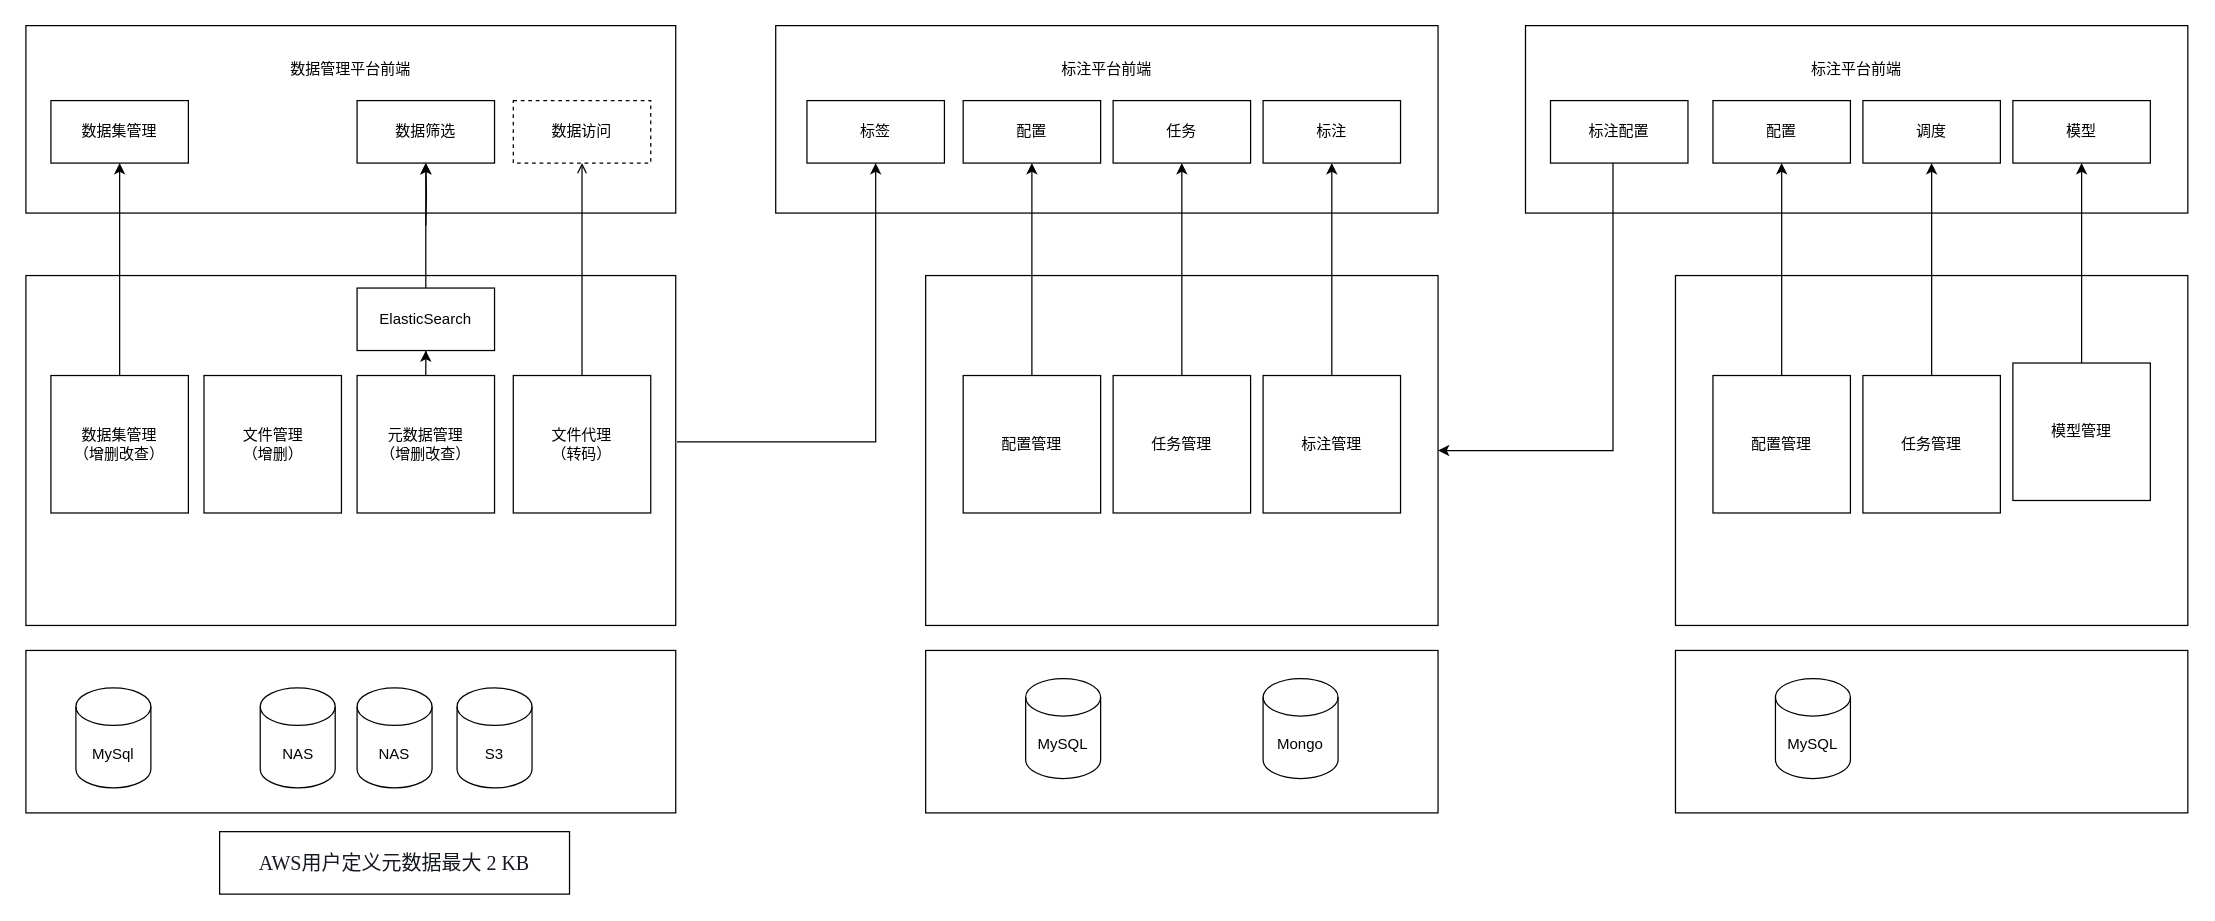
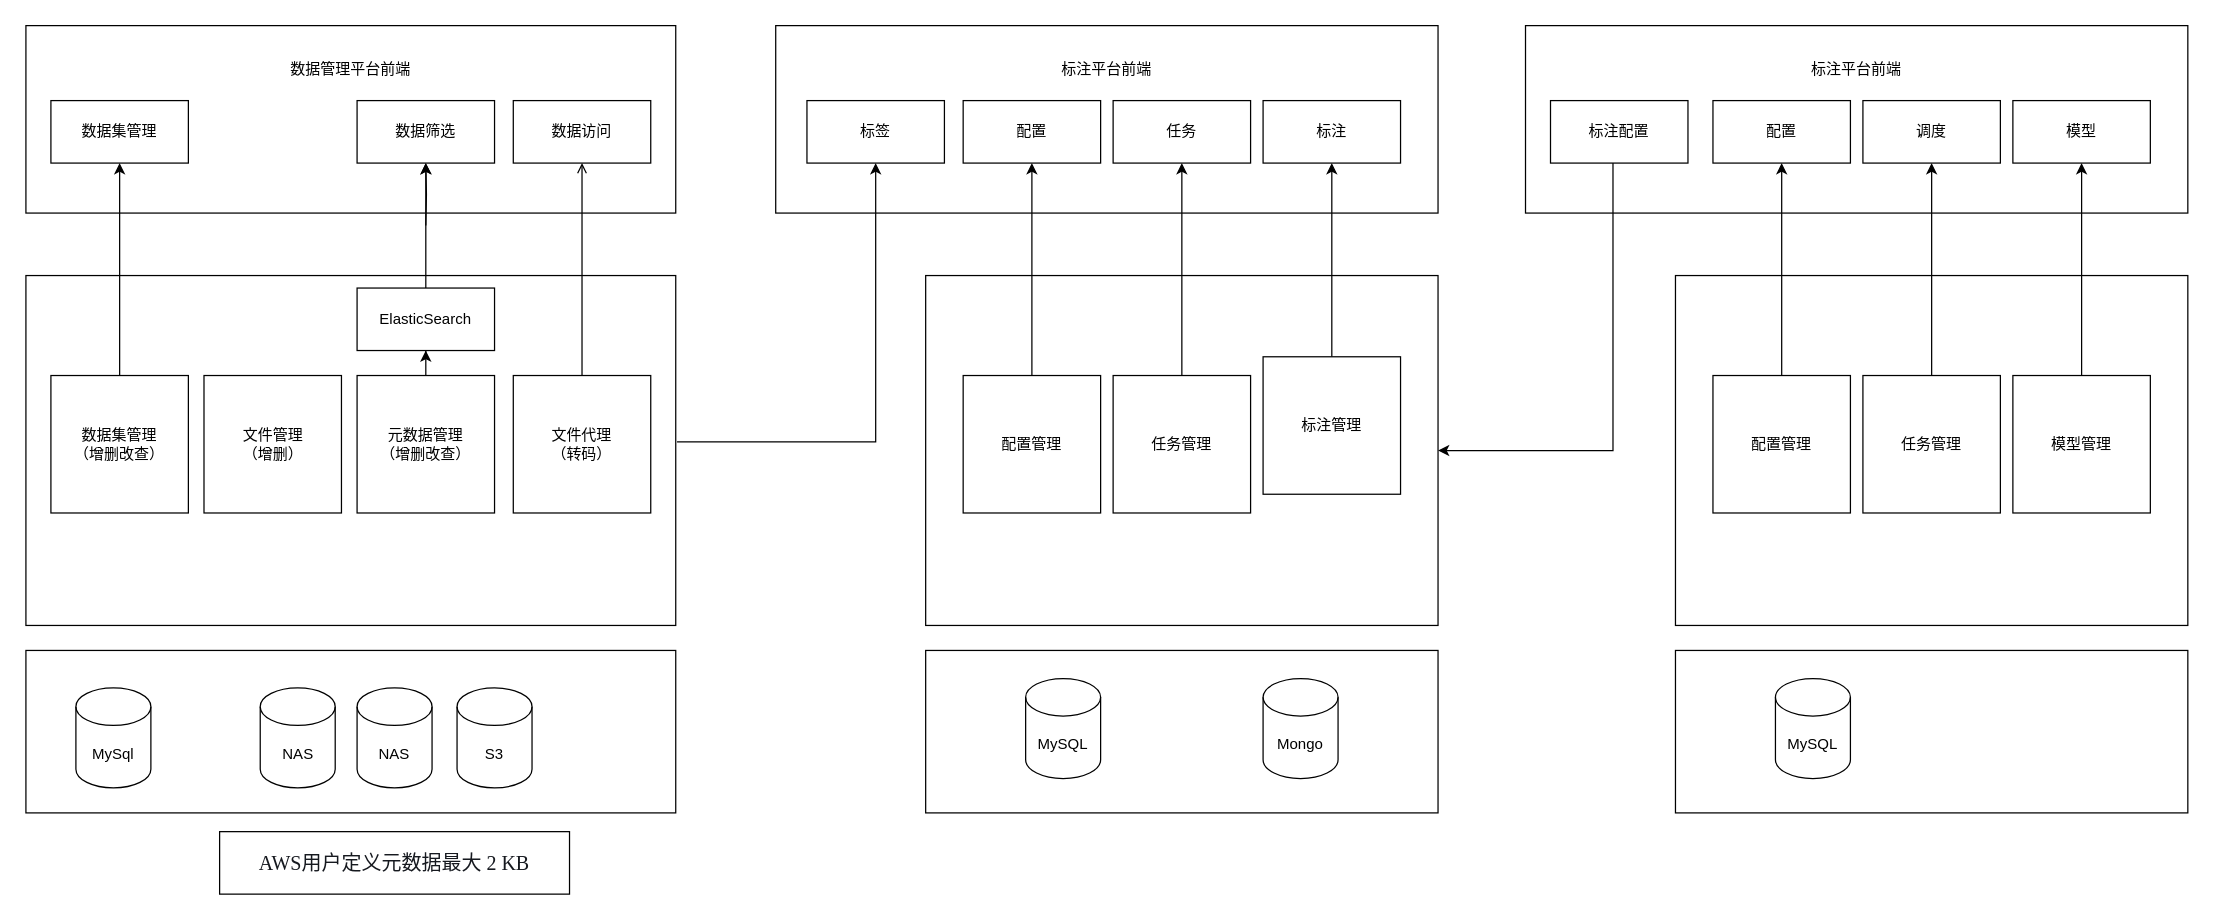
node "数据访问": style dashed -> solid
node "模型管理": moved (2082, 432) -> (2082, 444)
node "标注管理": moved (1332, 444) -> (1332, 426)
